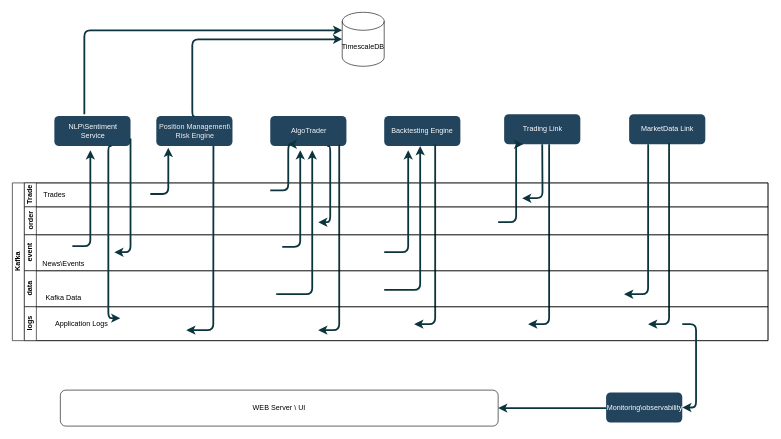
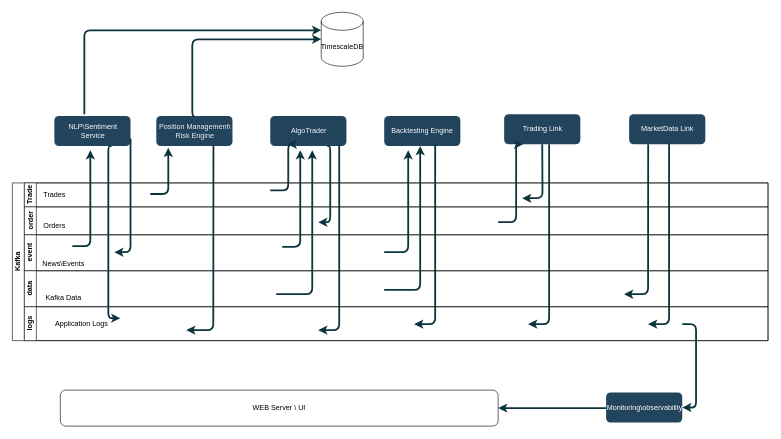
node "TimescaleDB": moved (363, 39) -> (342, 39)
node "Orders": added
